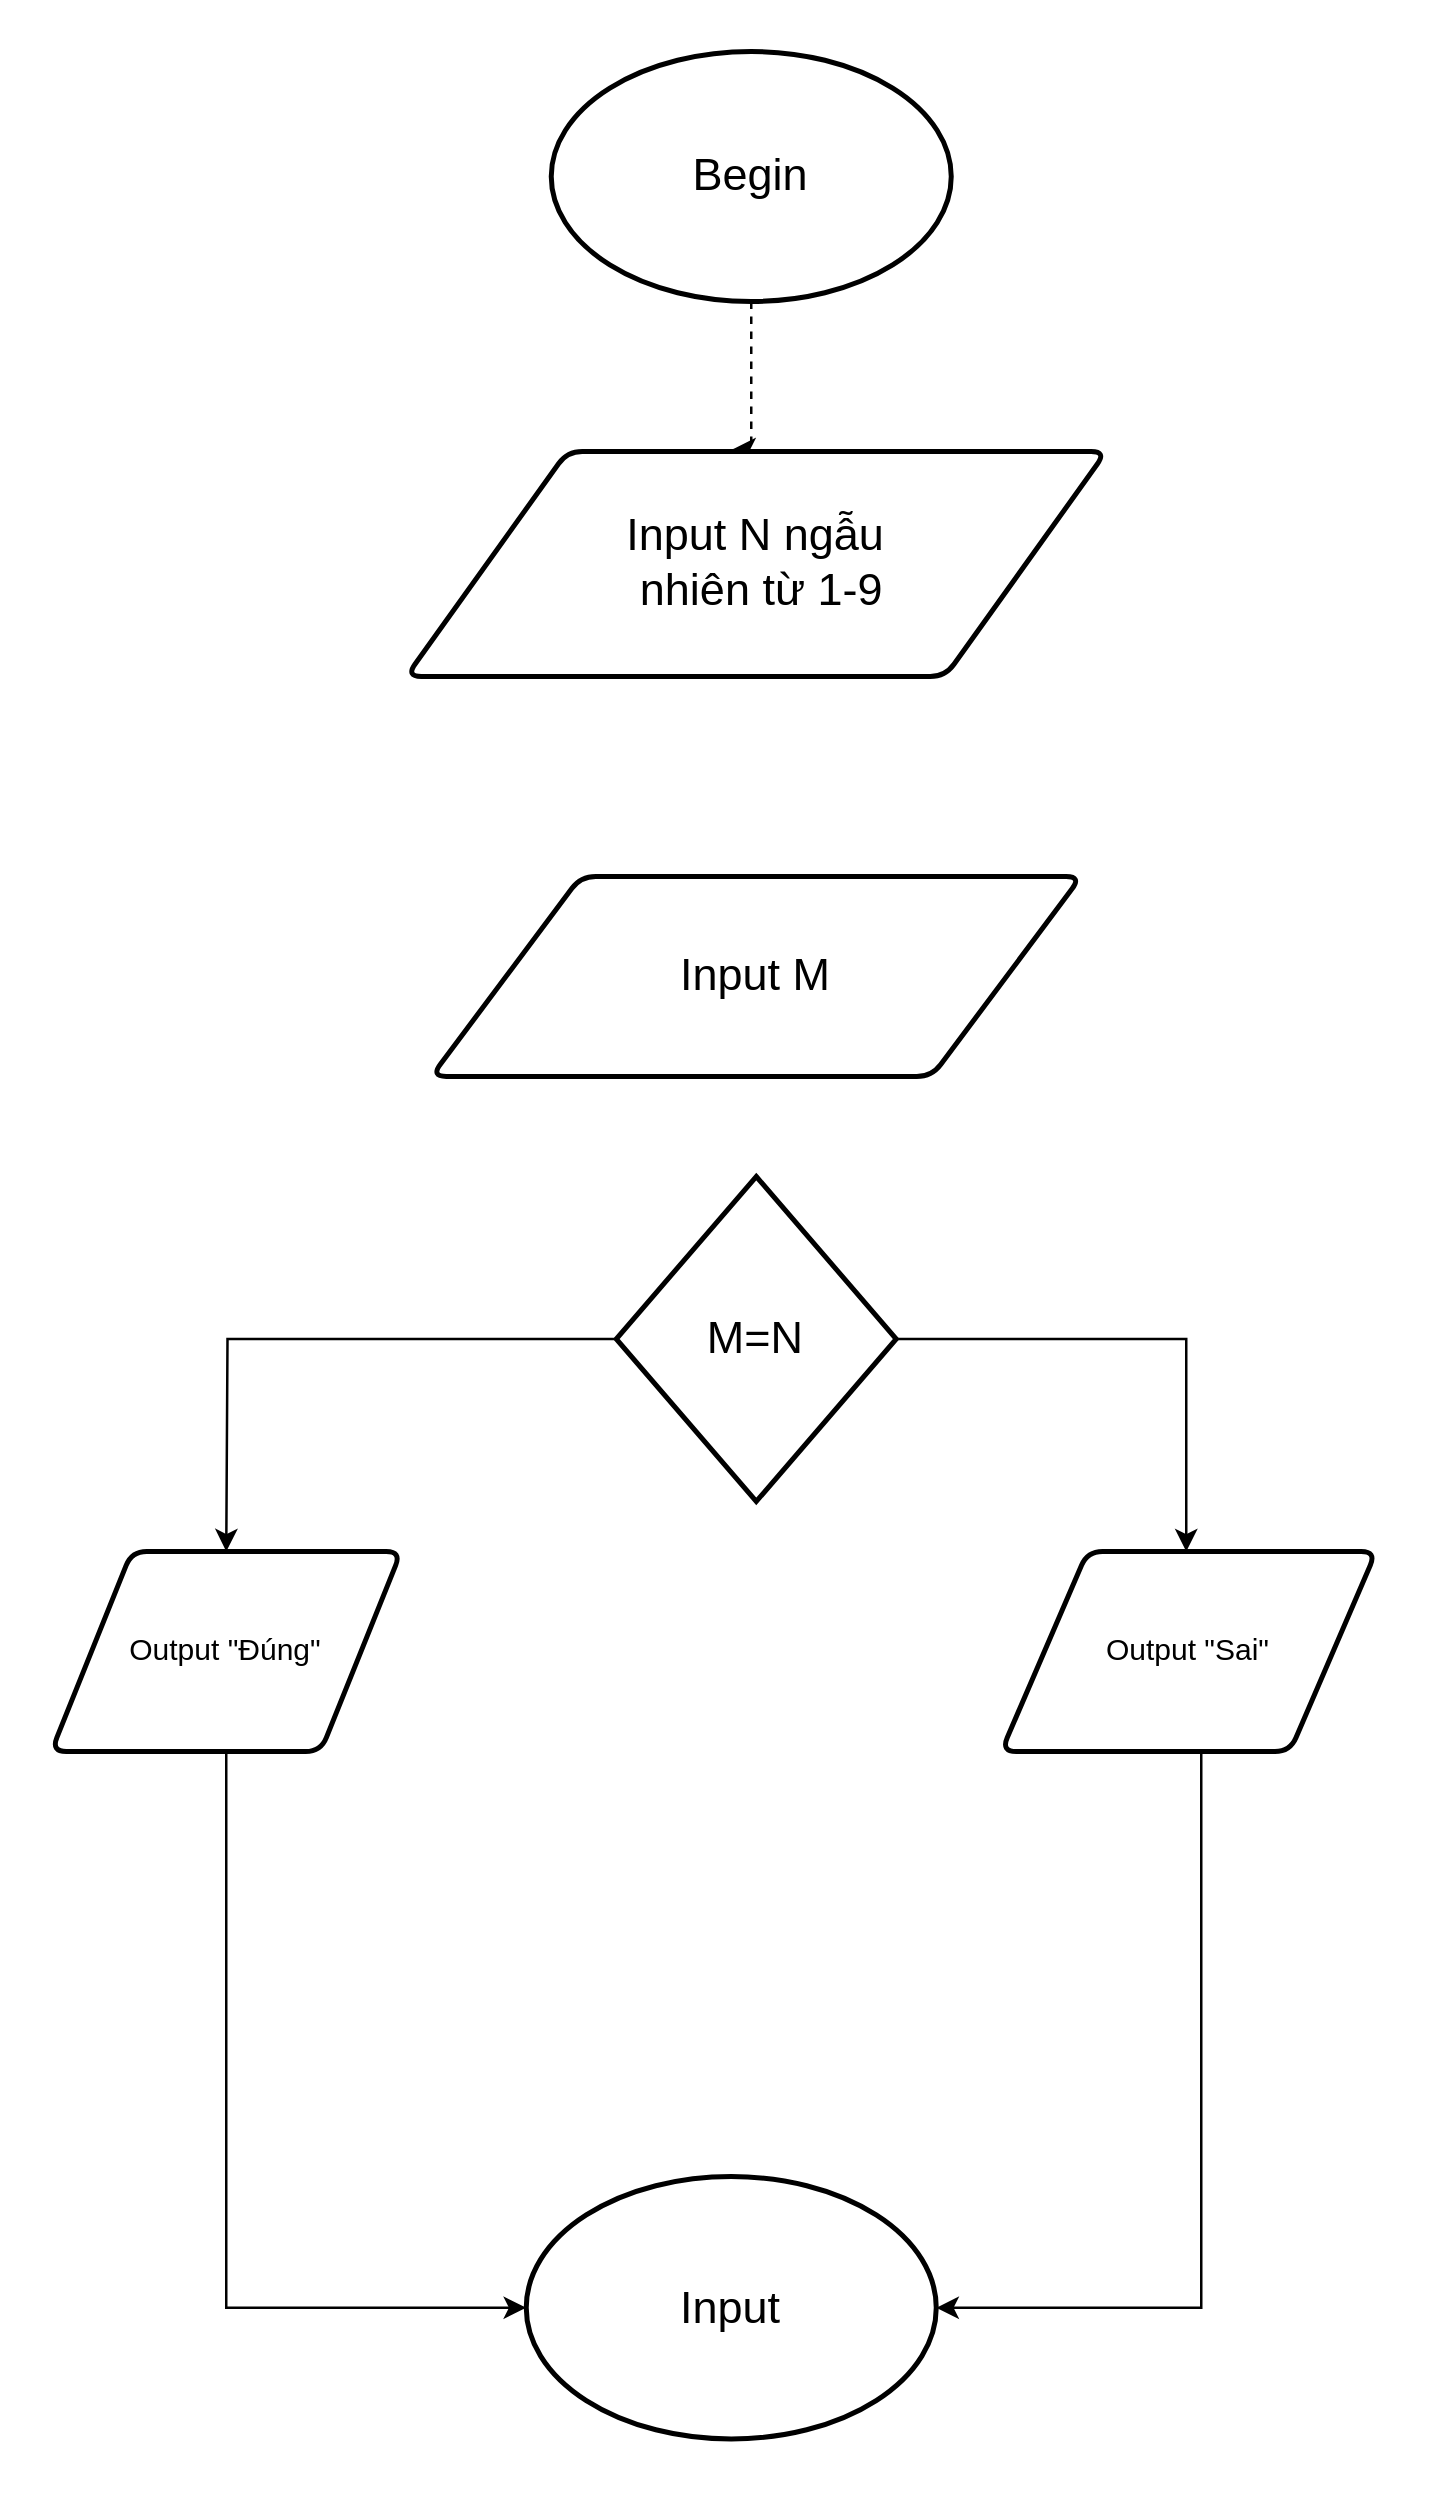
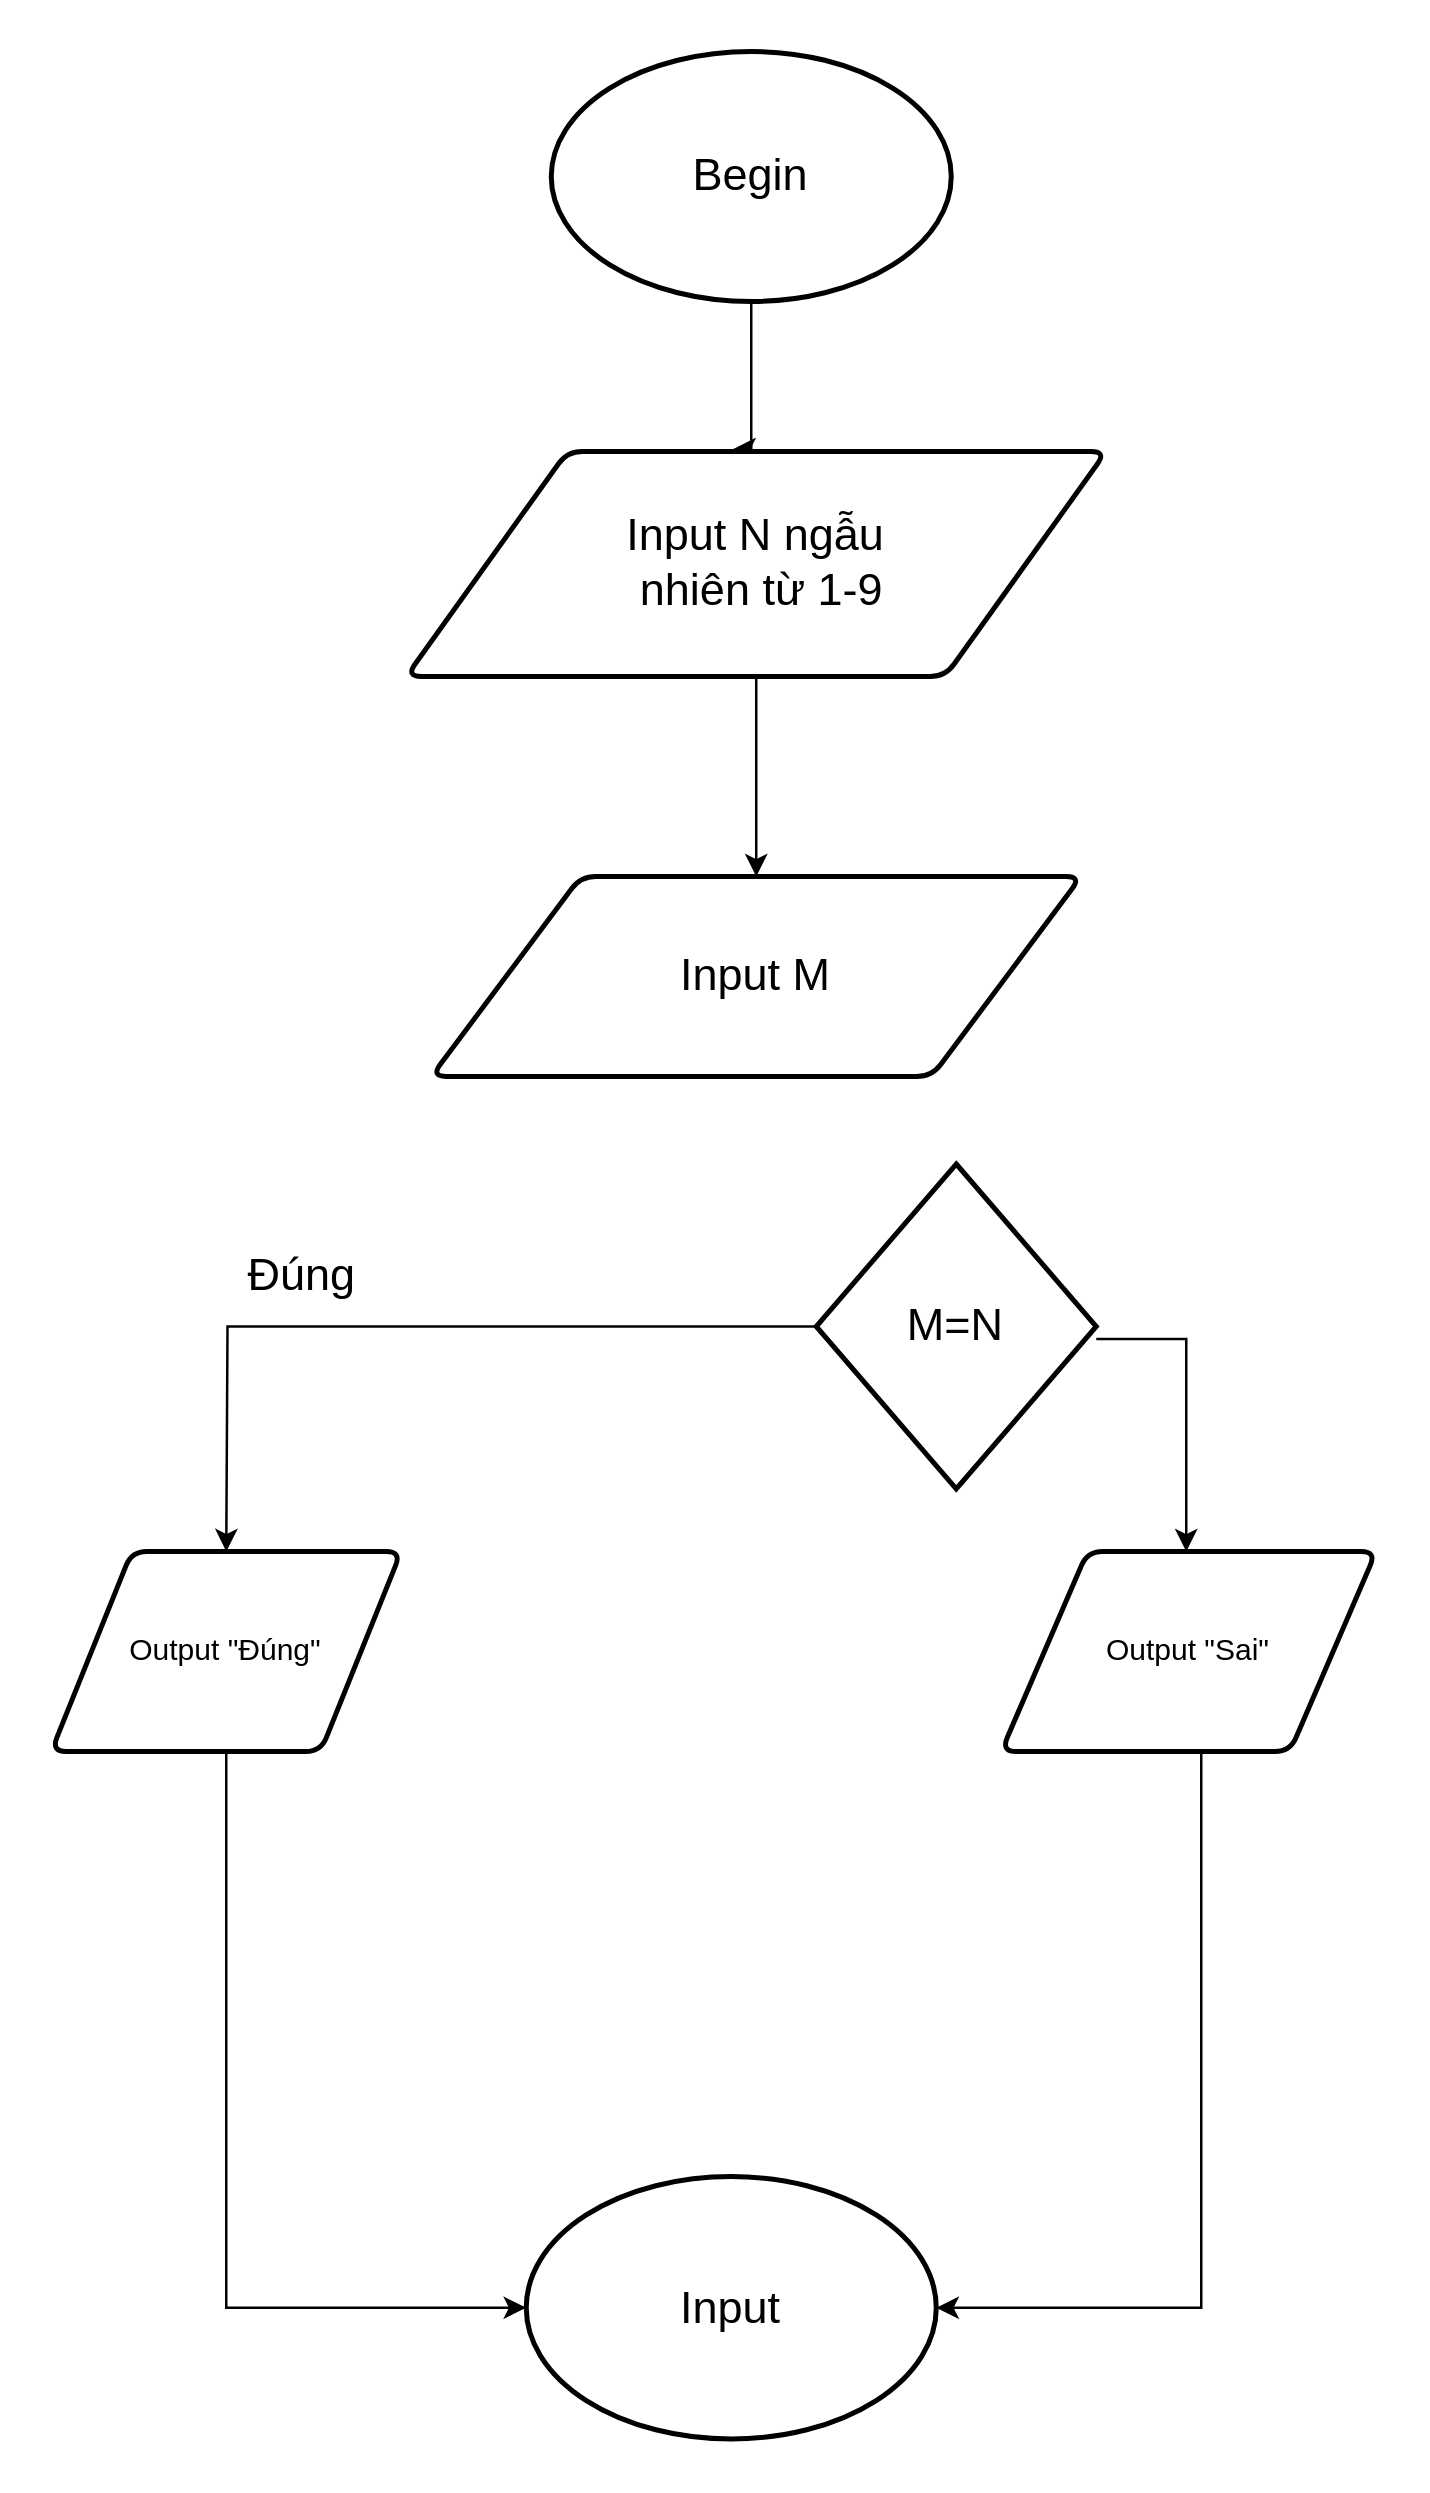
edge "Begin" -> "Input N ngẫu nhiên từ 1-9": style dashed -> solid
edge "Input N ngẫu nhiên từ 1-9" -> "Input M": added
node "Đúng": added
node "M=N": moved (756, 1339) -> (956, 1326)
